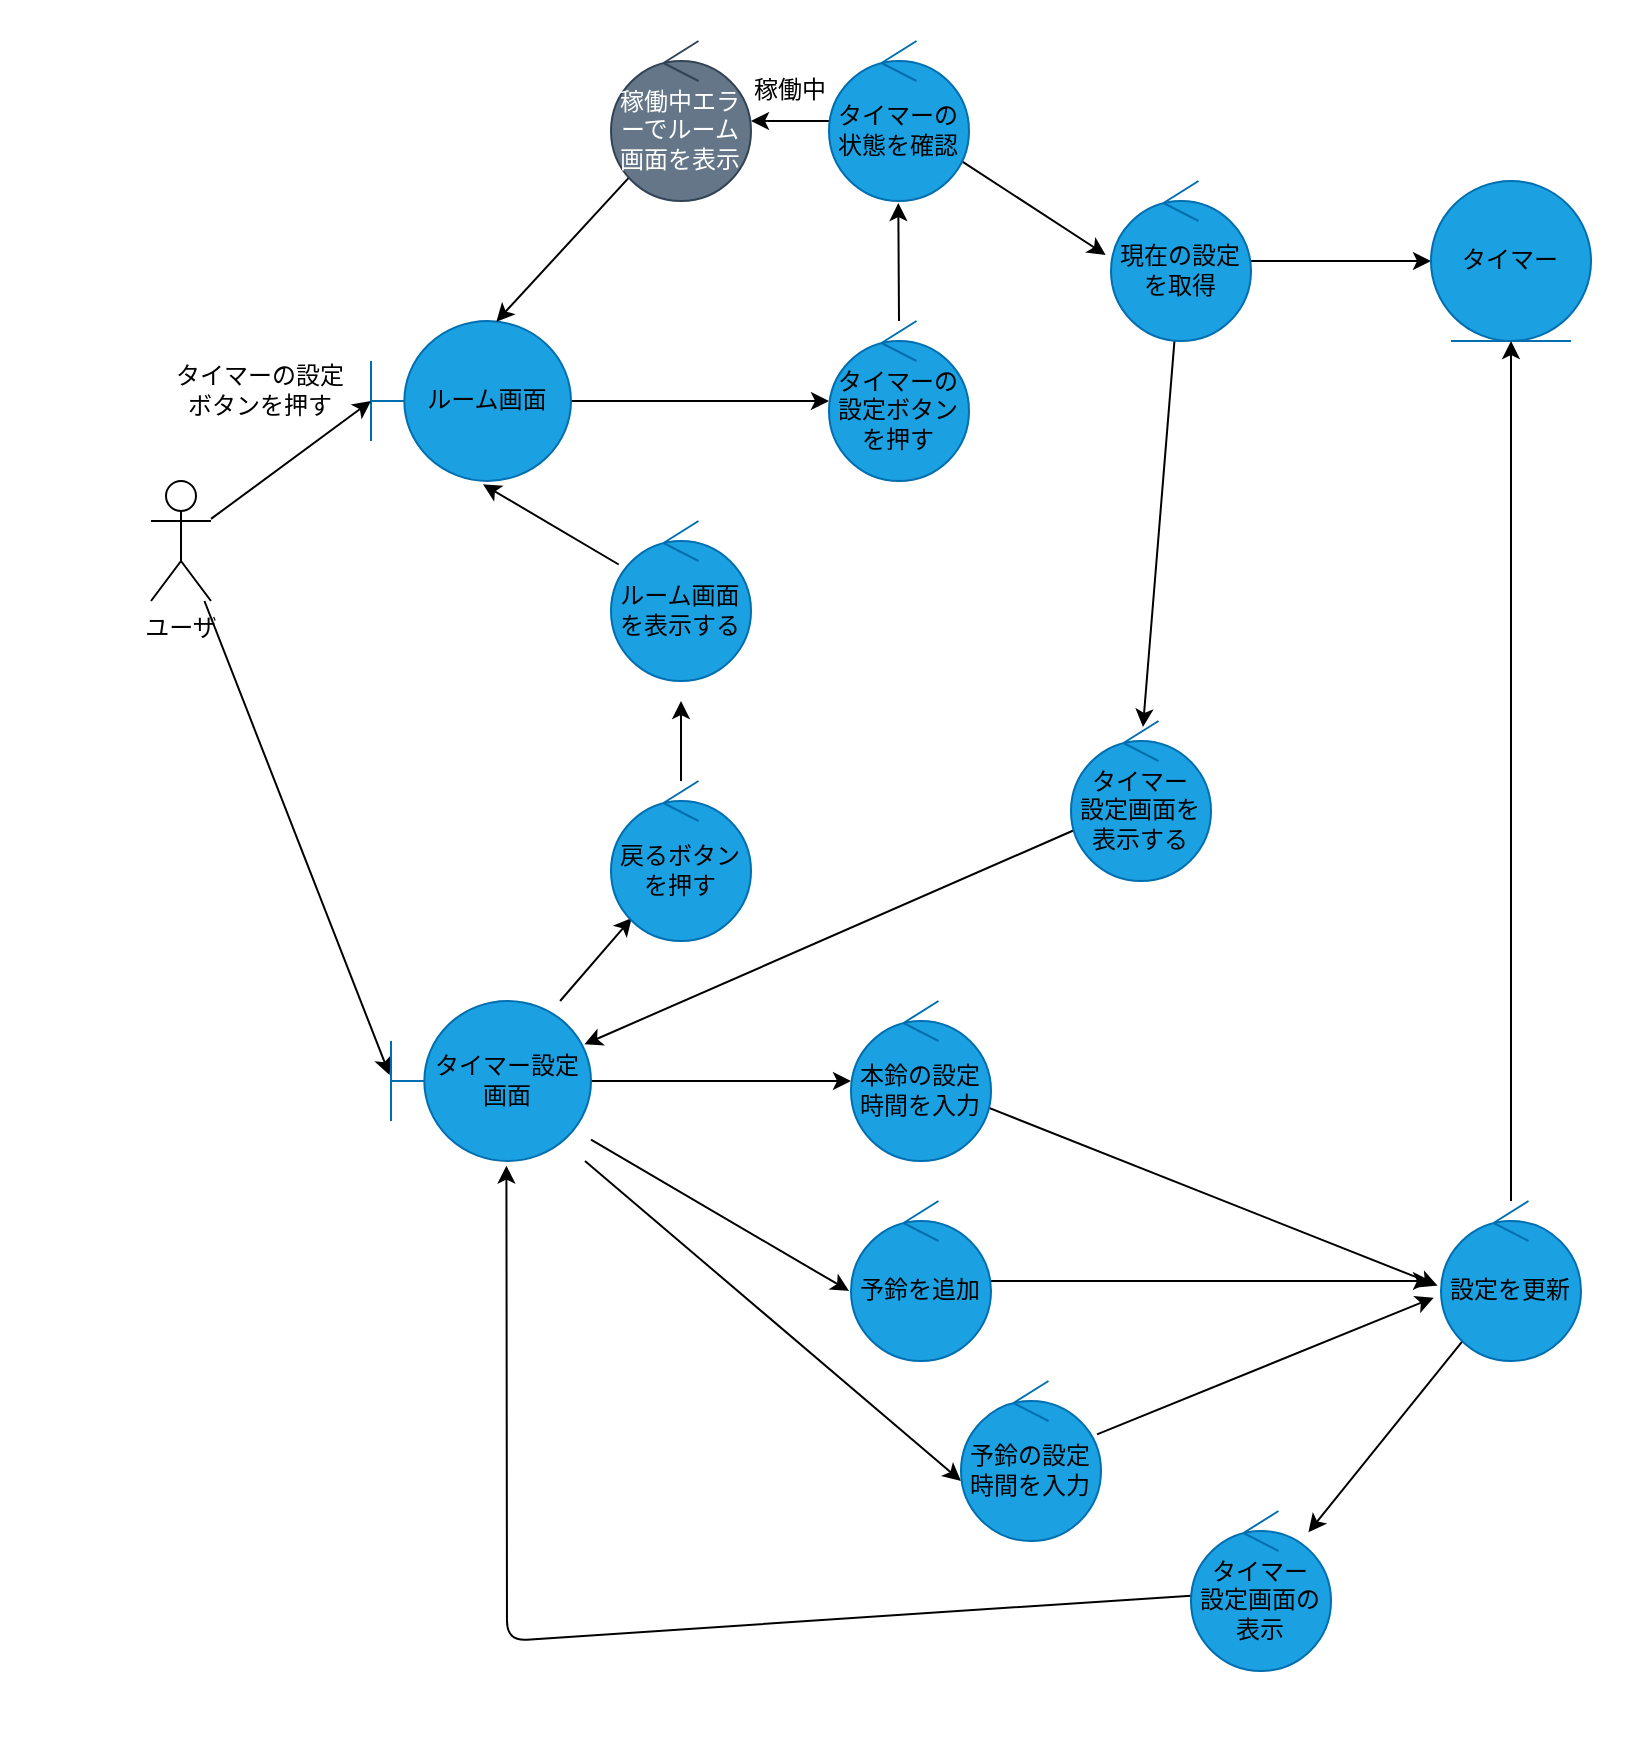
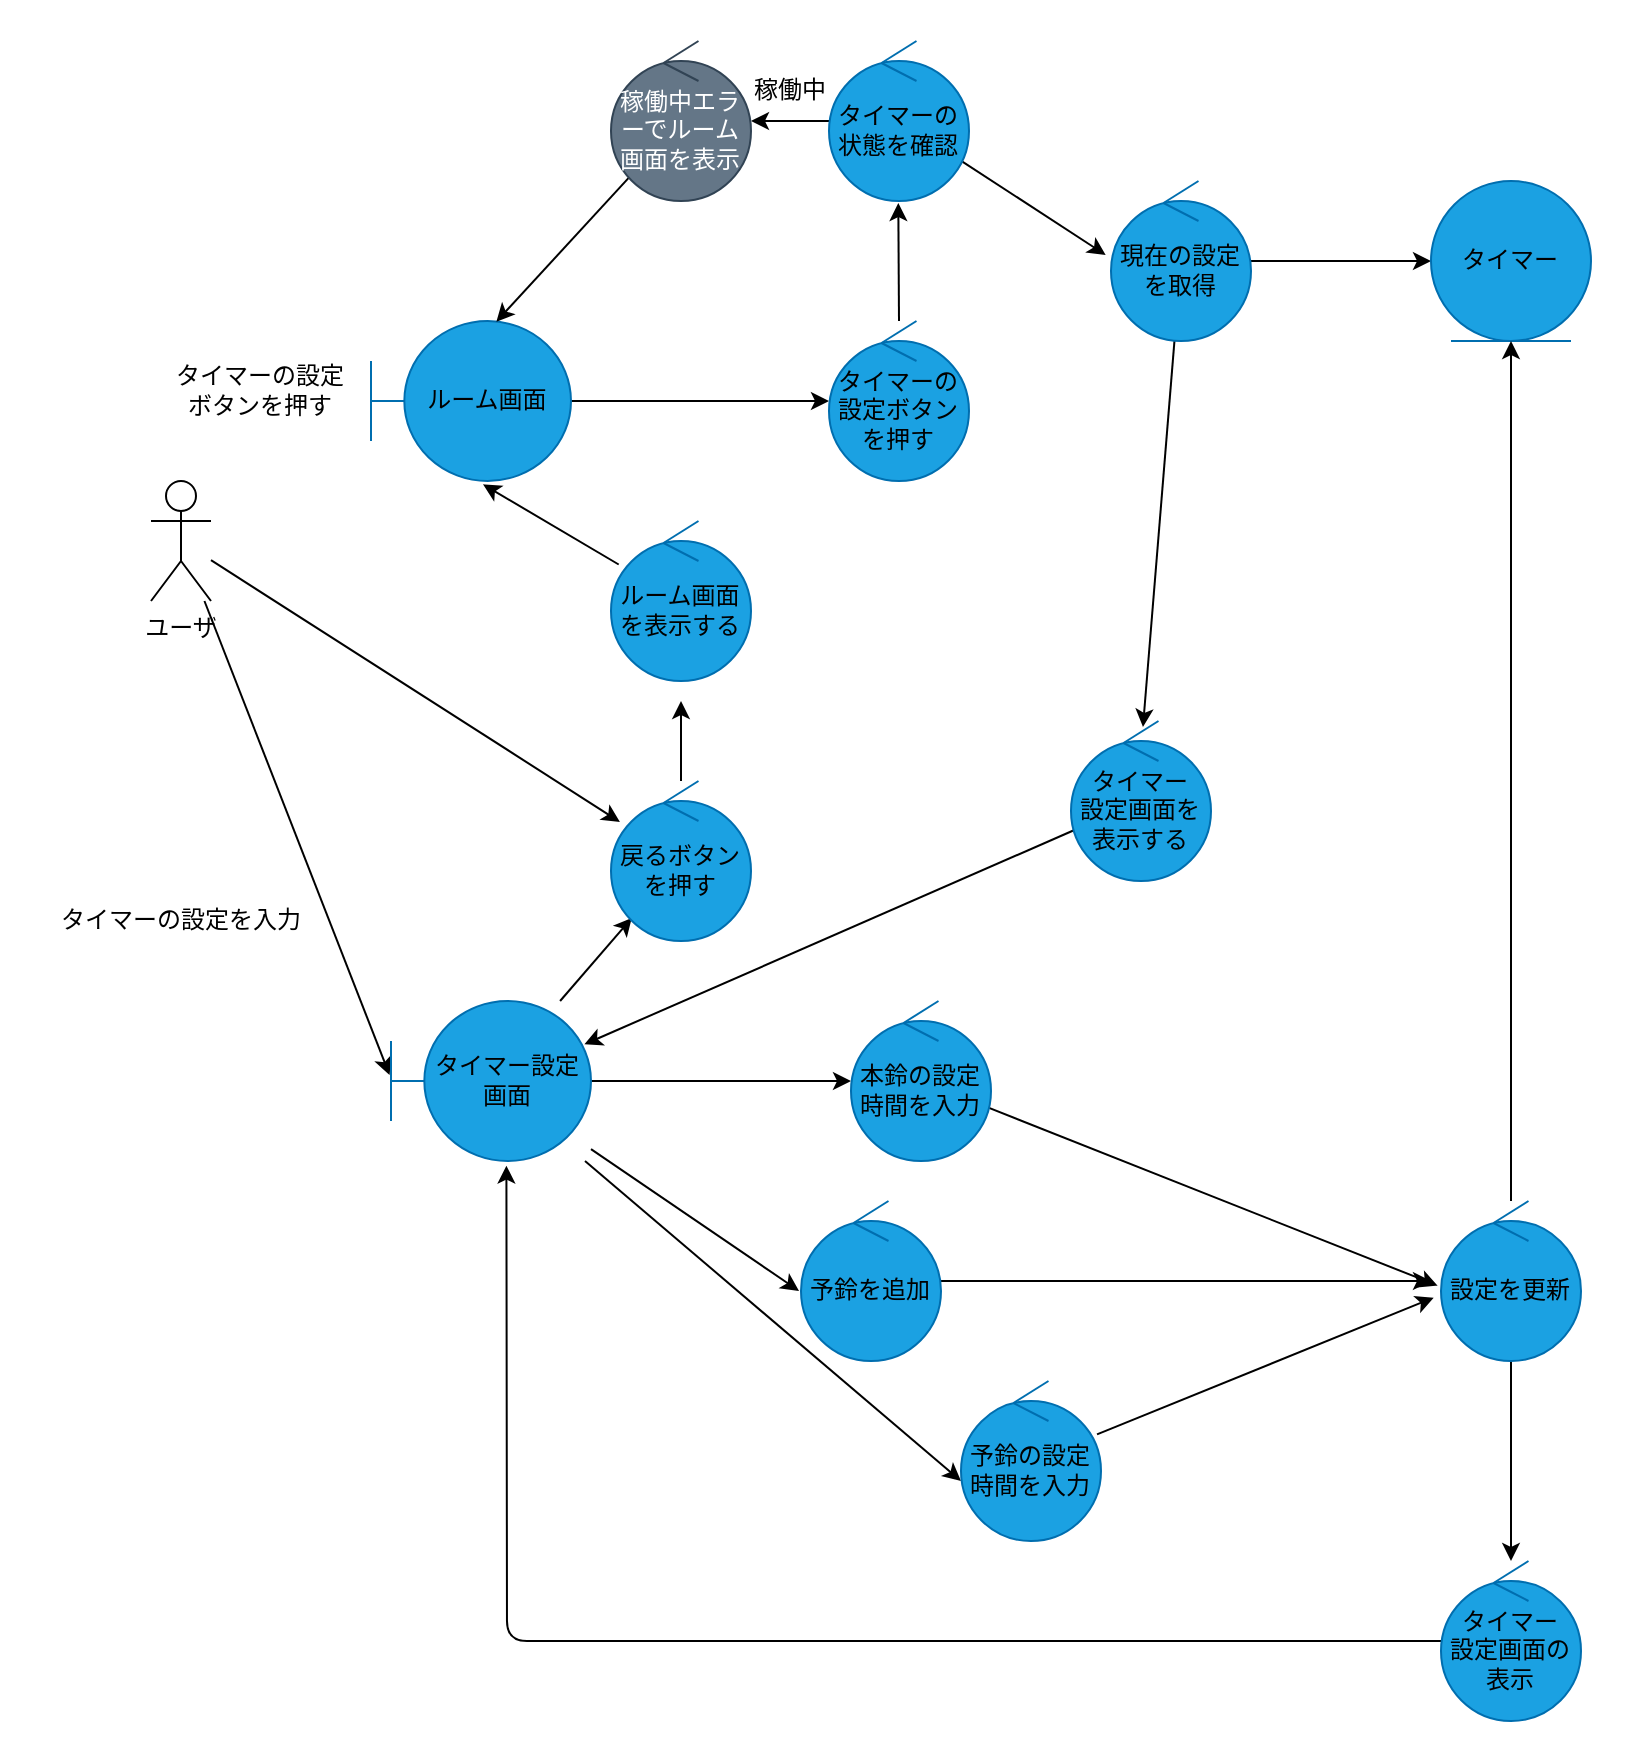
edge "ユーザ" -> "ルーム画面": now "ユーザ" -> "戻るボタンを押す"
node "タイマーの設定を入力": added
node "予鈴を追加": moved (921, 1281) -> (871, 1281)
node "タイマー 設定画面の表示": moved (1261, 1591) -> (1511, 1641)
